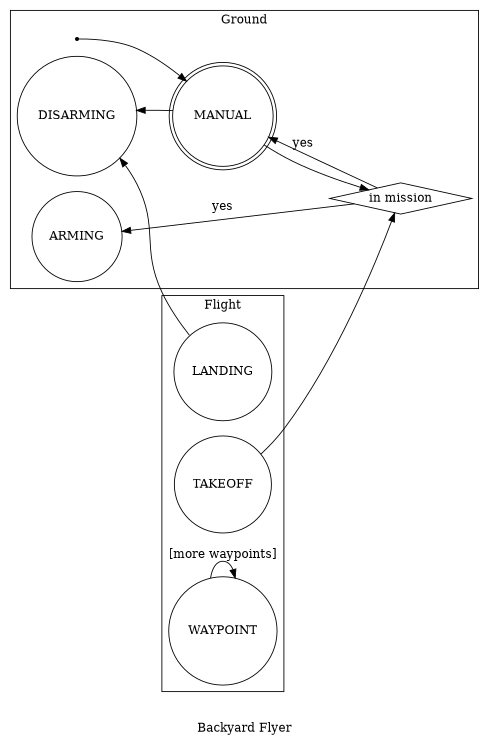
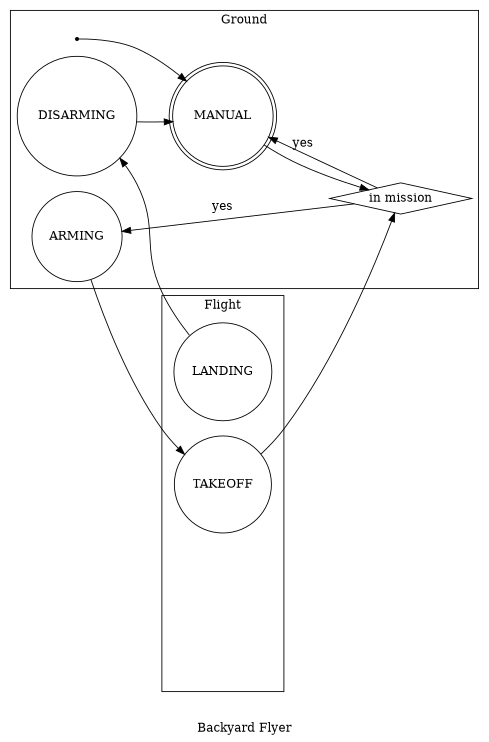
edge "MANUAL" -> "DISARMING": reversed
edge "ARMING" -> "TAKEOFF": added
node "WAYPOINT": removed
